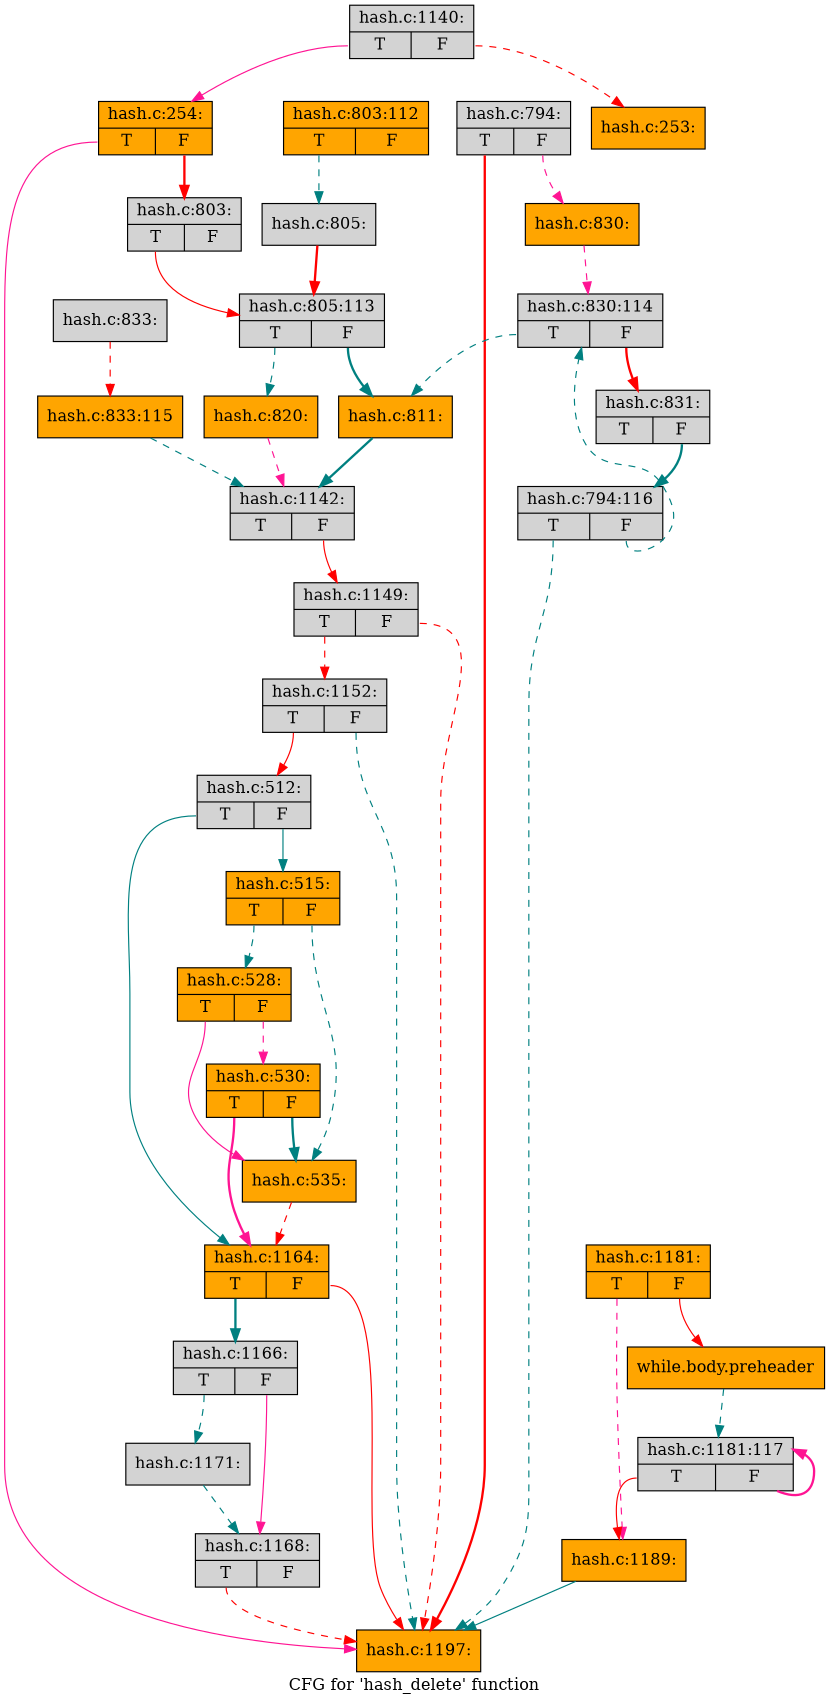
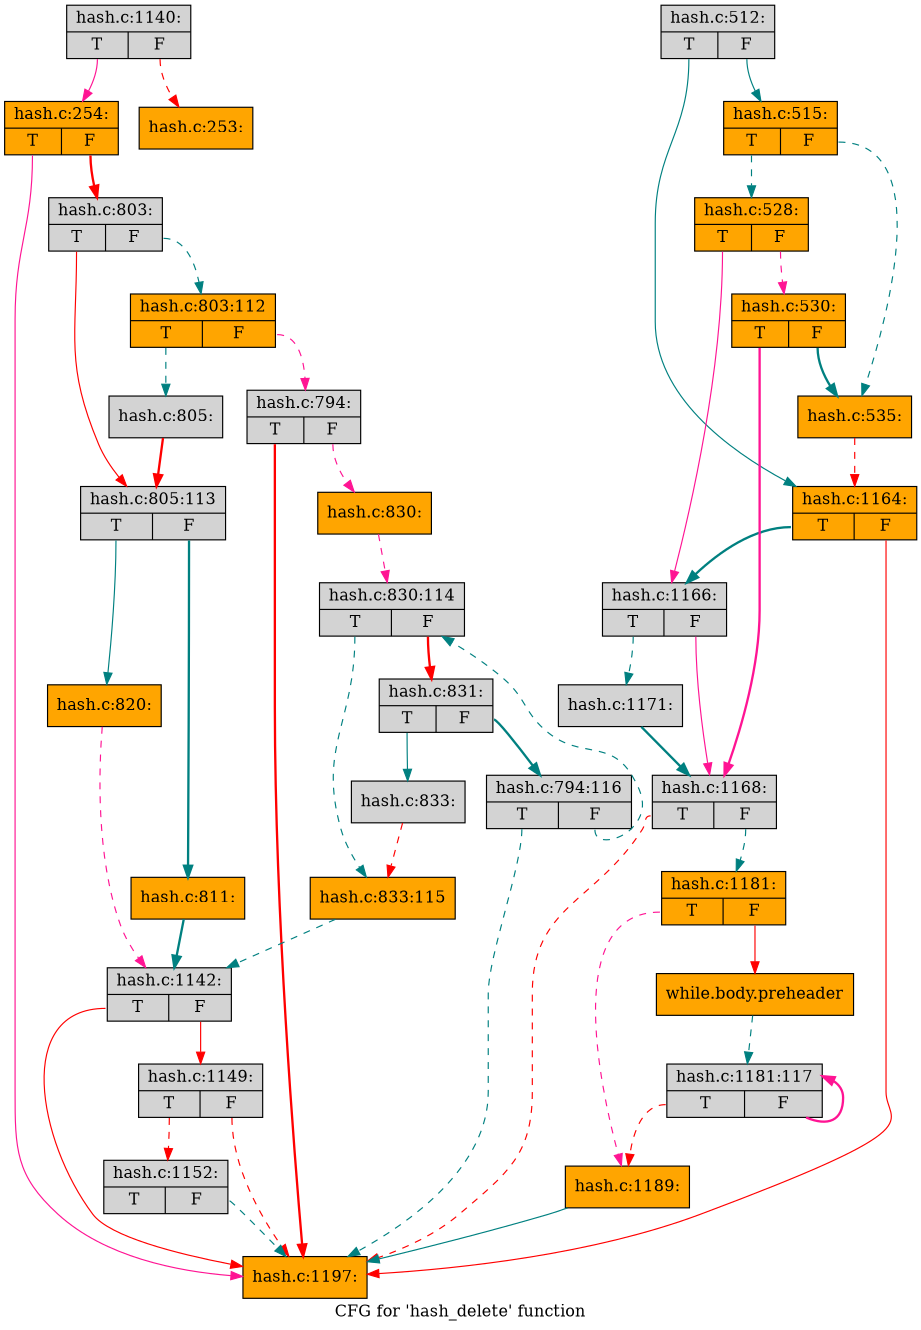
edge "hash.c:803:" -> "hash.c:803:112": added
edge "hash.c:803:112" -> "hash.c:794:": added
edge "hash.c:830:114" -> "hash.c:811:": now "hash.c:830:114" -> "hash.c:833:115"
edge "hash.c:805:113" -> "hash.c:820:": style dashed -> solid
edge "hash.c:1152:" -> "hash.c:512:": removed
edge "hash.c:831:" -> "hash.c:833:": added
edge "hash.c:1168:" -> "hash.c:1181:": added
edge "hash.c:528:" -> "hash.c:535:": now "hash.c:528:" -> "hash.c:1166:"
edge "hash.c:1142:" -> "hash.c:1197:": added
edge "hash.c:530:" -> "hash.c:1164:": now "hash.c:530:" -> "hash.c:1168:"
edge "hash.c:1181:117" -> "hash.c:1189:": style solid -> dashed
edge "hash.c:1171:" -> "hash.c:1168:": style dashed -> bold
